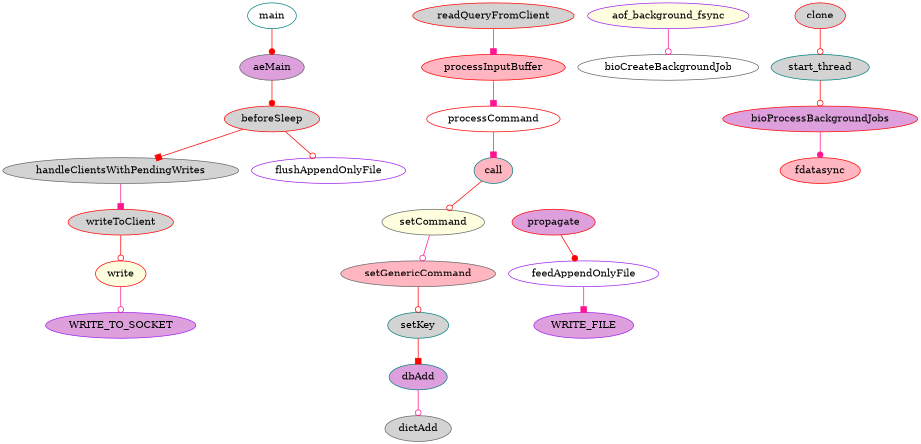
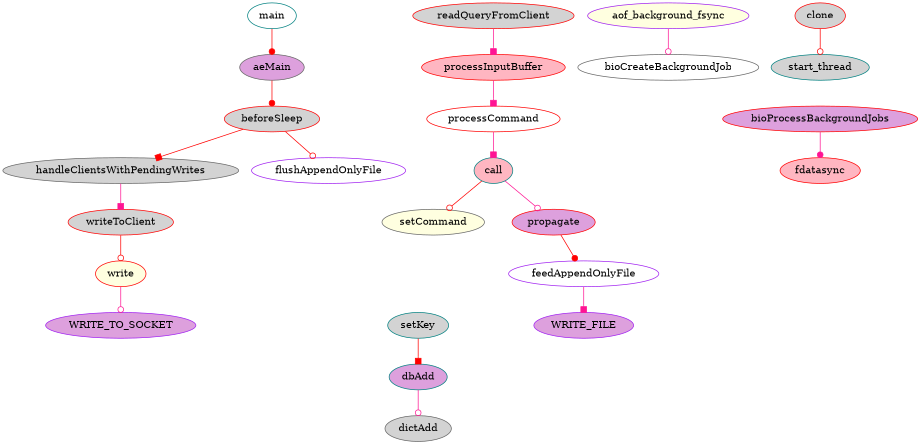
edge "start_thread" -> "bioProcessBackgroundJobs": removed
edge "call" -> "propagate": added
node "setGenericCommand": removed
